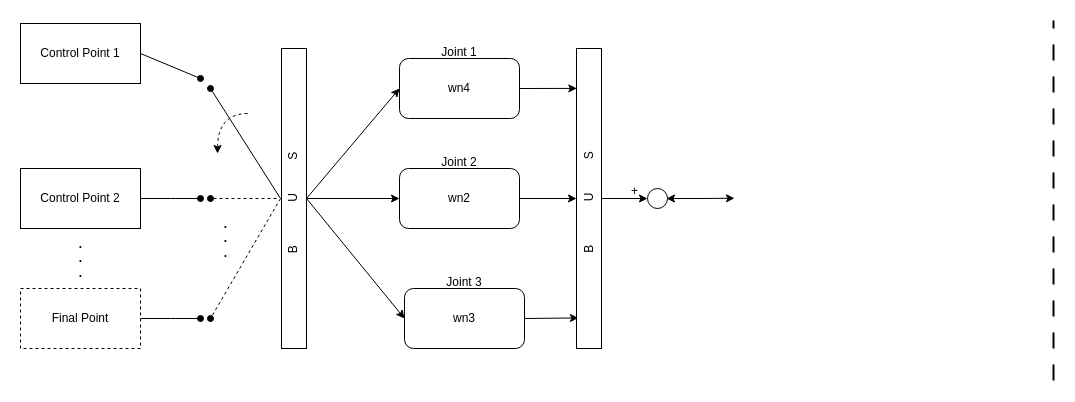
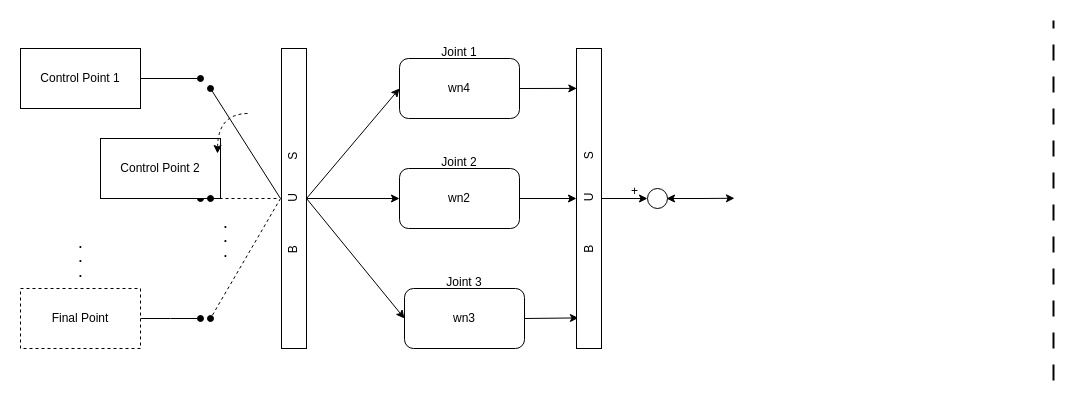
node "Control Point 1": moved (81, 54) -> (81, 79)
node "Control Point 2": moved (81, 199) -> (161, 169)
